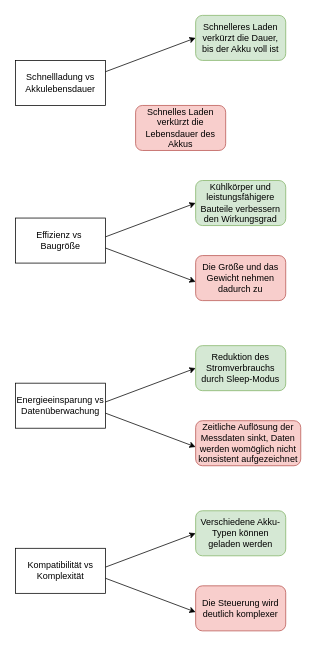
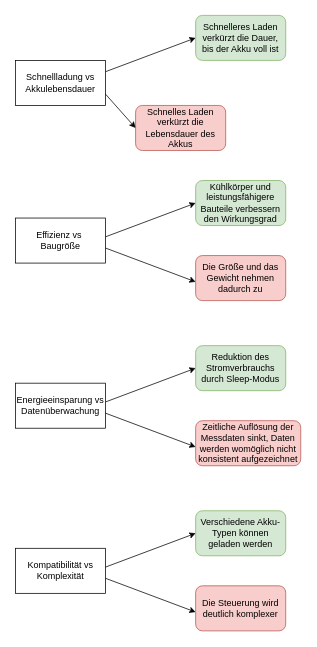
edge "Schnellladung vs Akkulebensdauer" -> "Schnelles Laden verkürzt die Lebensdauer des Akkus": added
